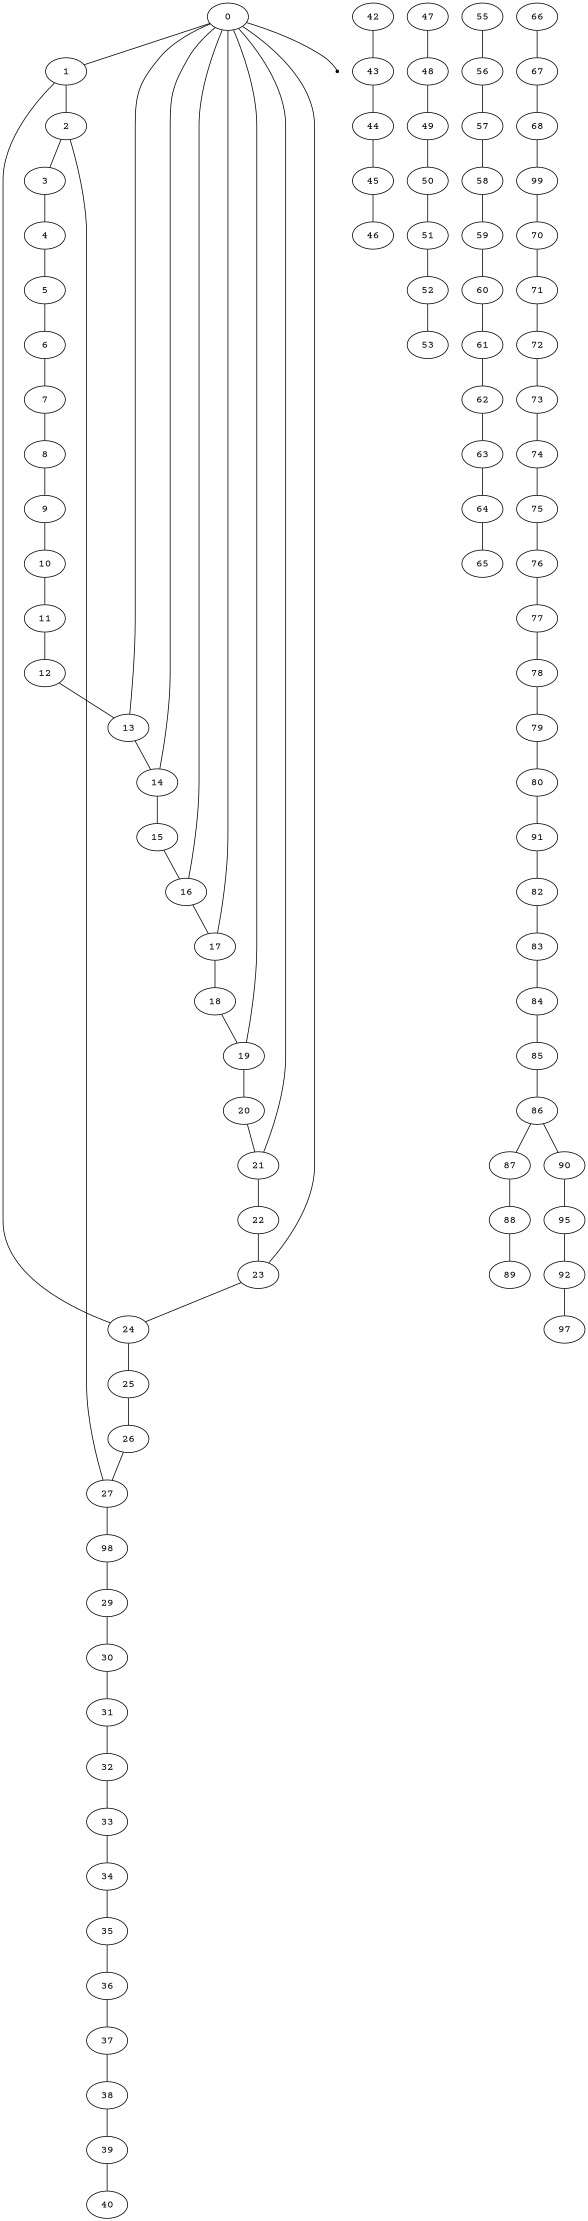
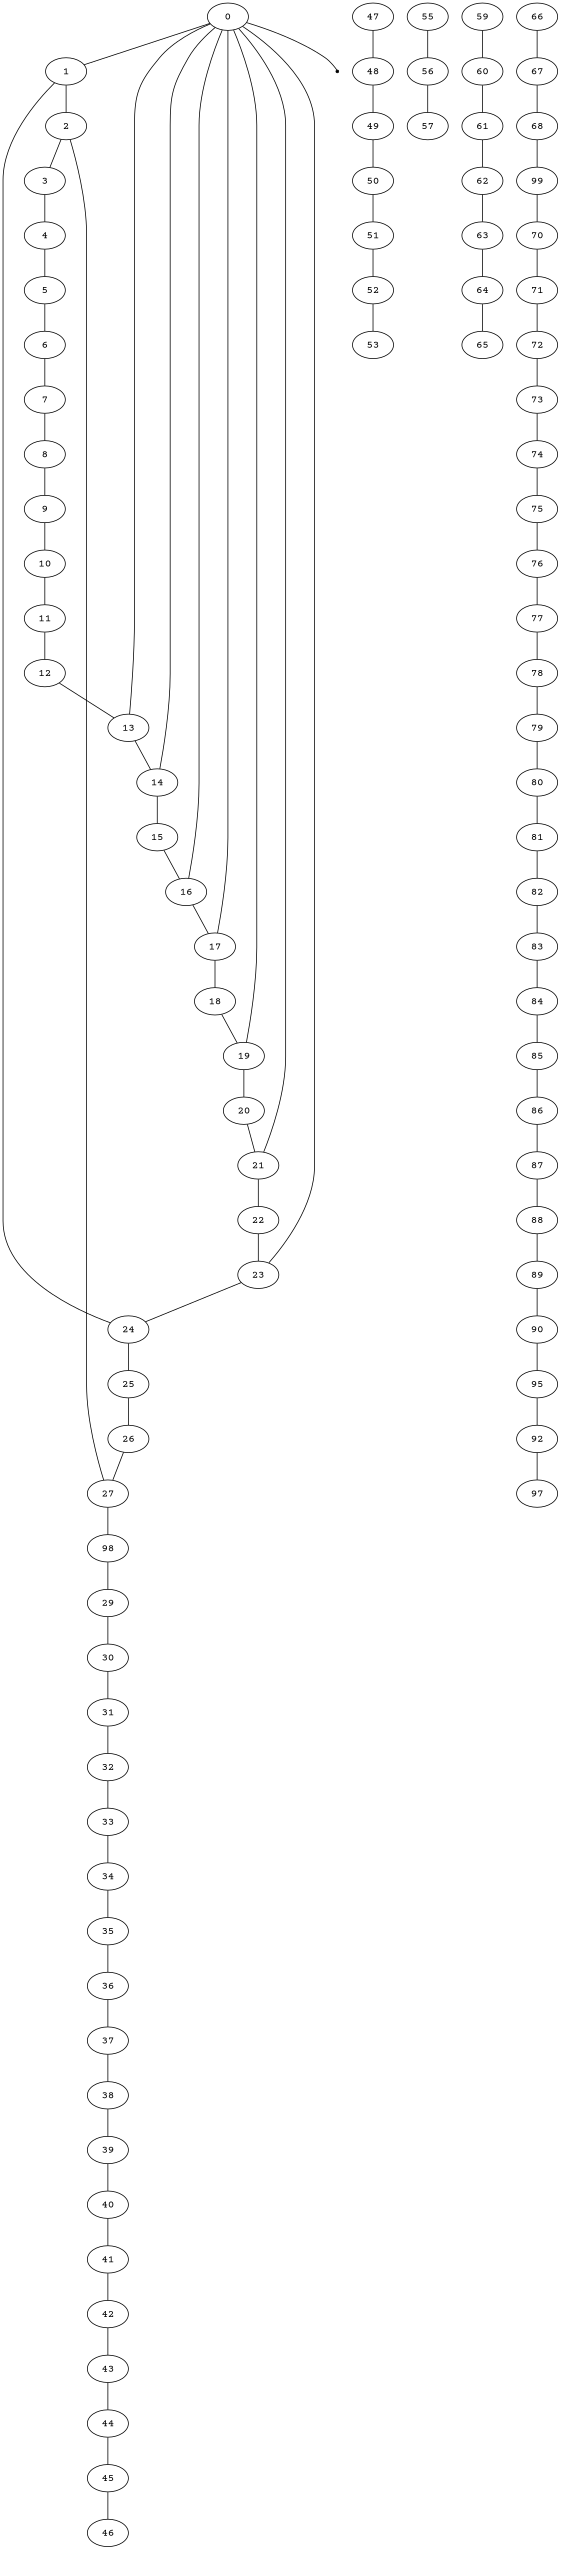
node "58": removed
node "91": label "91" -> "81"
edge "86" -- "90": now "89" -- "90"
node "41": added
